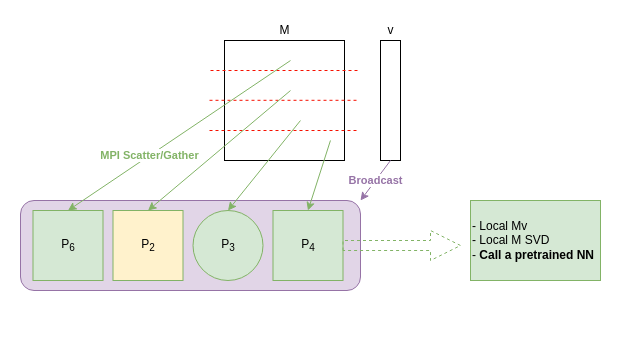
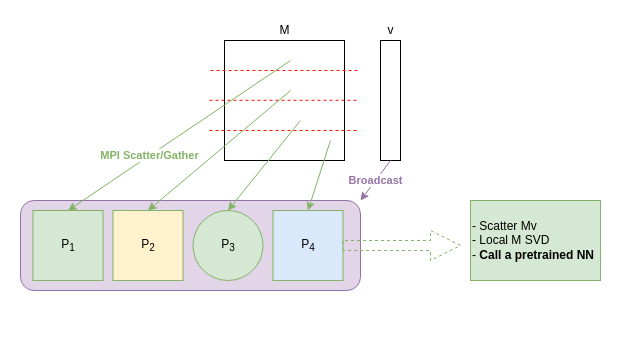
node "- Local Mv - Local M SVD - Call a pretrained NN": label "- Local Mv - Local M SVD - Call a pretrained NN" -> "- Scatter Mv - Local M SVD - Call a pretrained NN"
node "P6": label "P6" -> "P1"
node "P4": fillcolor #d5e8d4 -> #dae8fc
